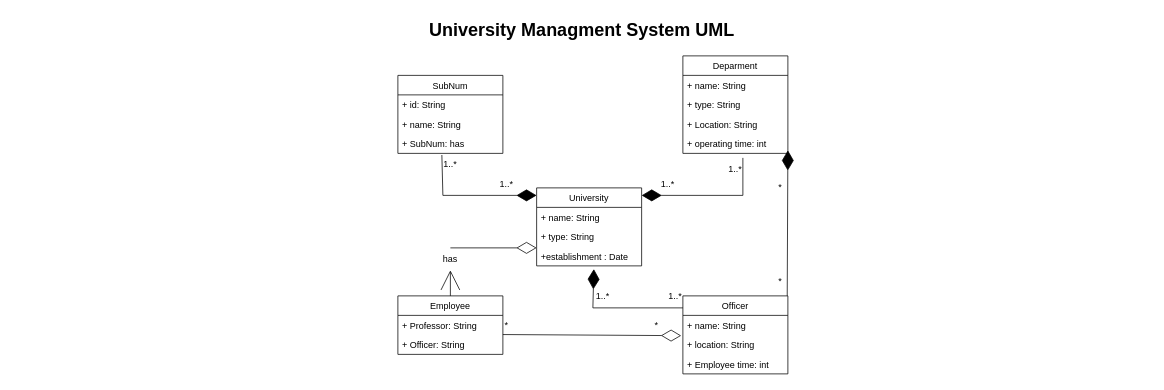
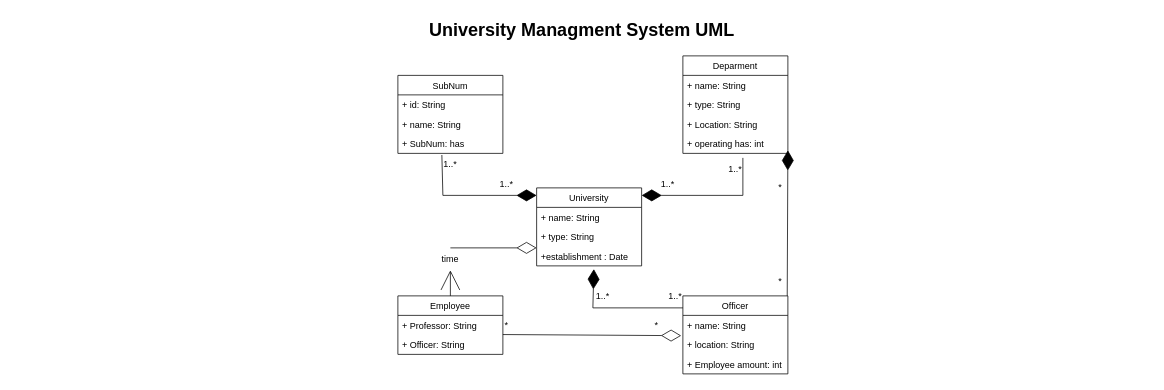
node "+ operating time: int": label "+ operating time: int" -> "+ operating has: int"
node "has": label "has" -> "time"
node "+ Employee time: int": label "+ Employee time: int" -> "+ Employee amount: int"
